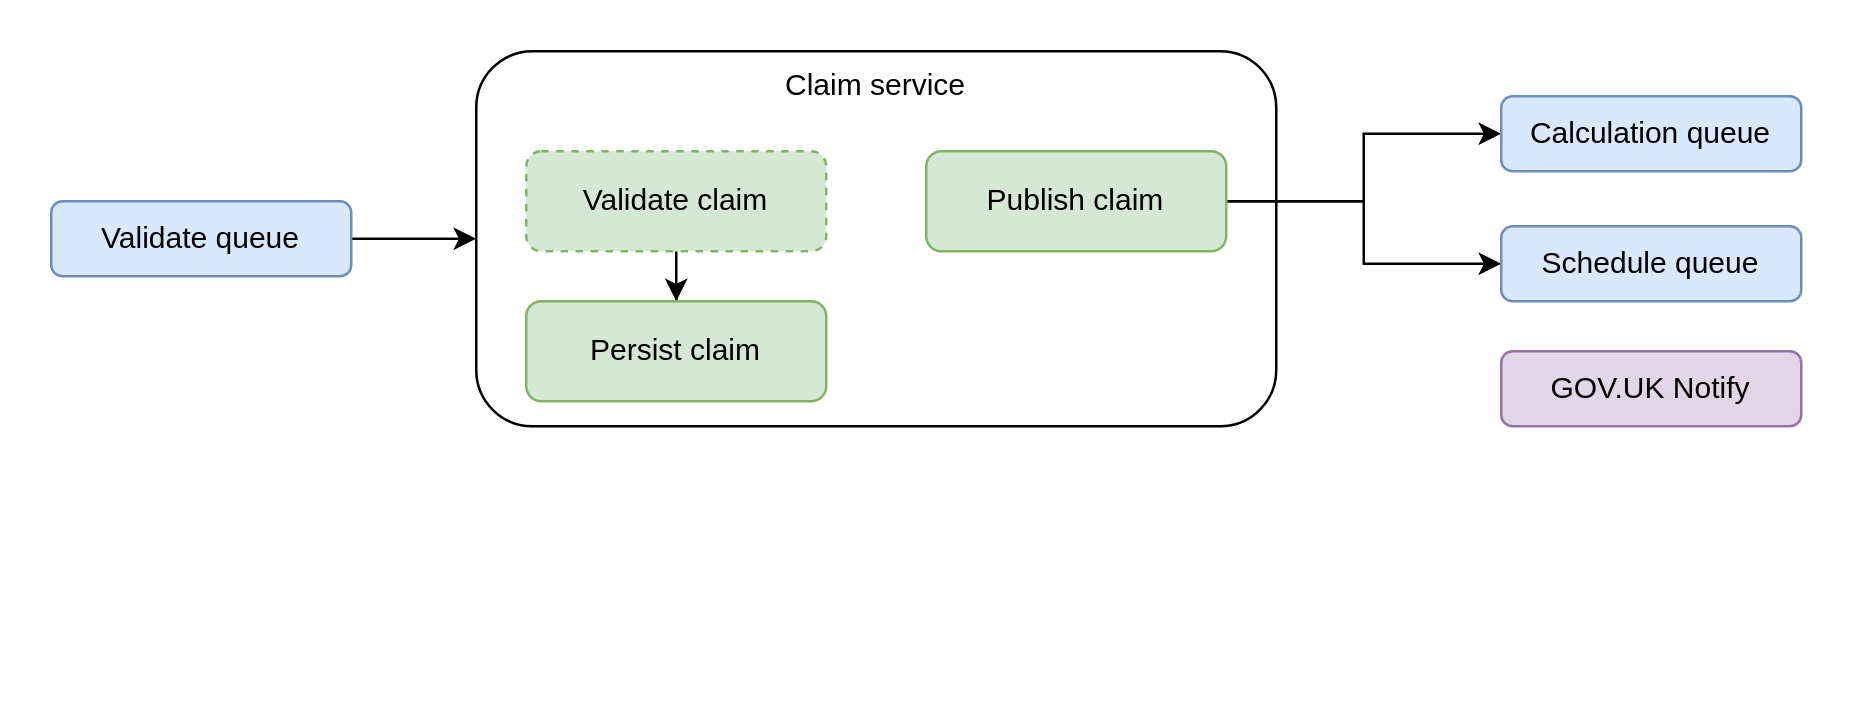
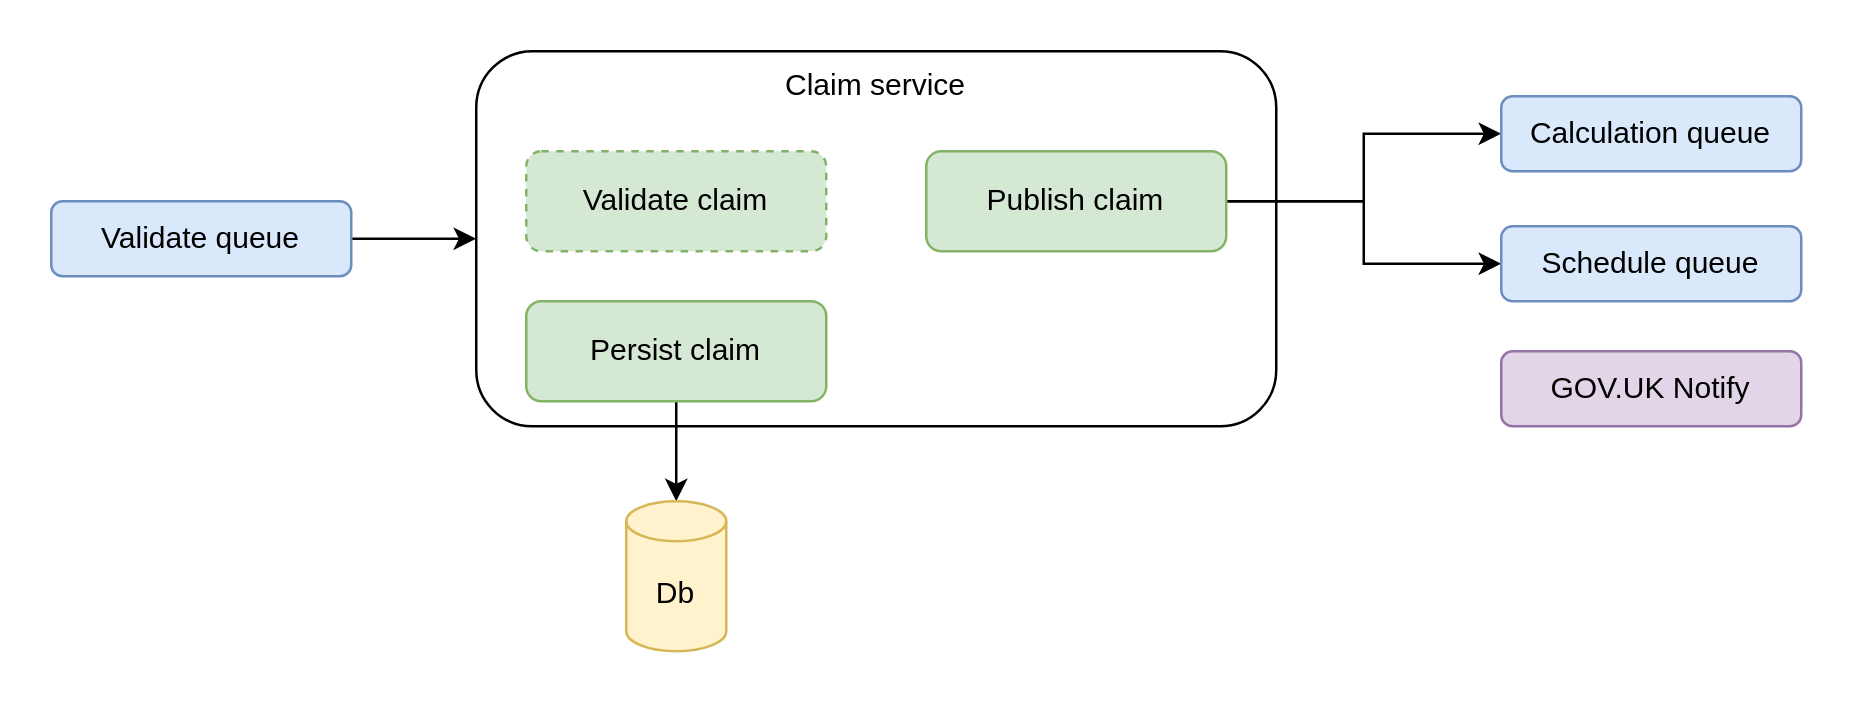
edge "Validate claim" -> "Persist claim": removed
edge "Persist claim" -> "Db": added
node "Db": added
